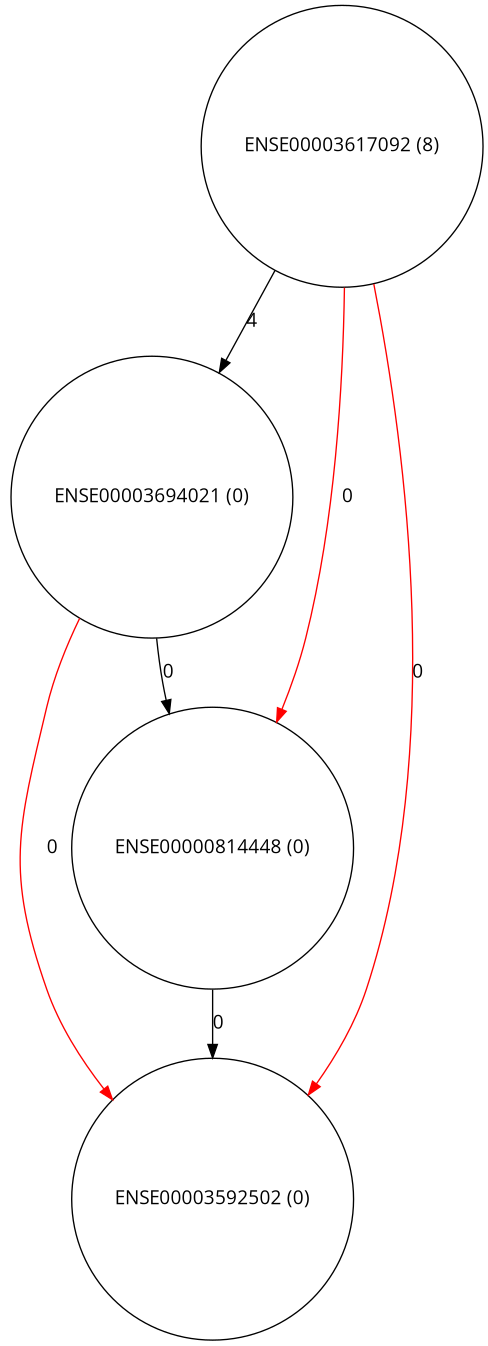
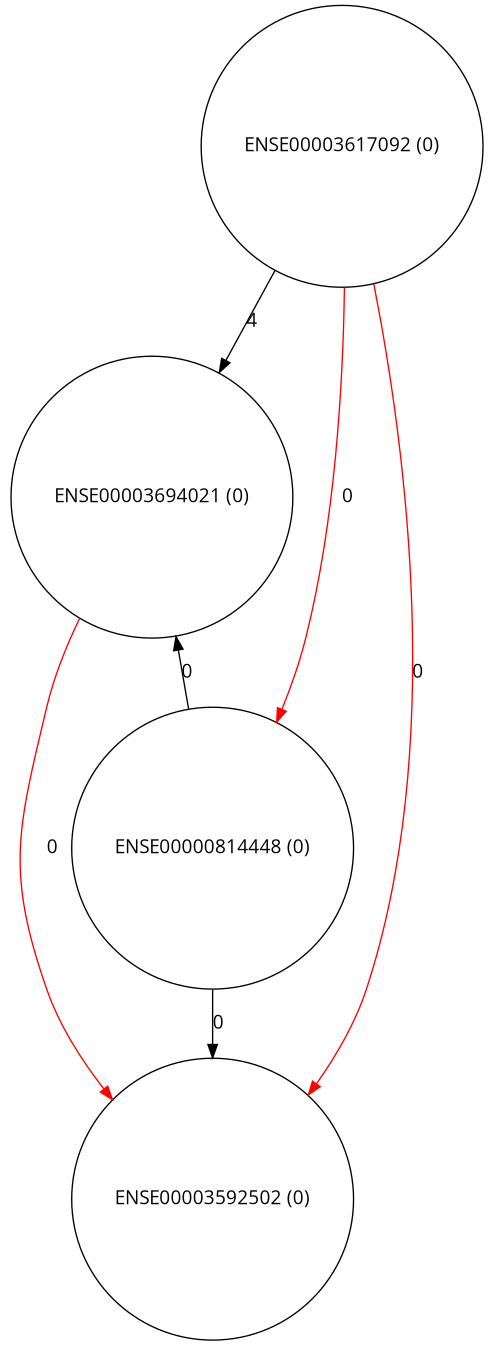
node "ENSE00003617092 (8)": label "ENSE00003617092 (8)" -> "ENSE00003617092 (0)"
edge "ENSE00003694021 (0)" -> "ENSE00000814448 (0)": reversed
